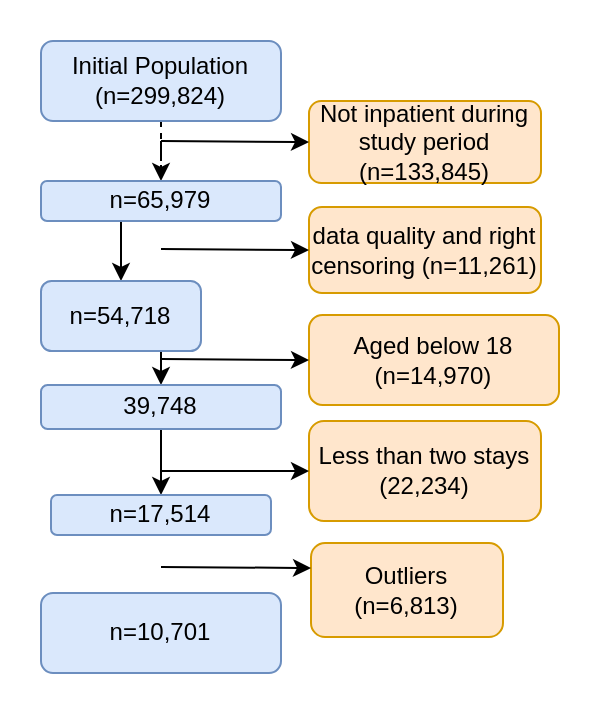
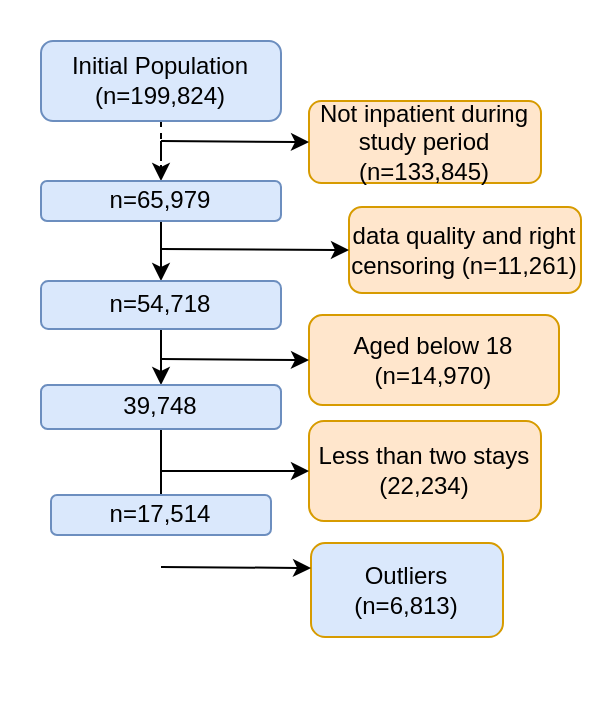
node "Initial Population (n=299,824)": label "Initial Population (n=299,824)" -> "Initial Population (n=199,824)"
node "data quality and right censoring (n=11,261)": moved (425, 250) -> (465, 250)
node "n=54,718": size 160x70 -> 240x48
edge "39,748" -> "n=17,514": arrowhead classic -> none
node "Outliers (n=6,813)": fillcolor #ffe6cc -> #dae8fc
node "n=10,701": removed
